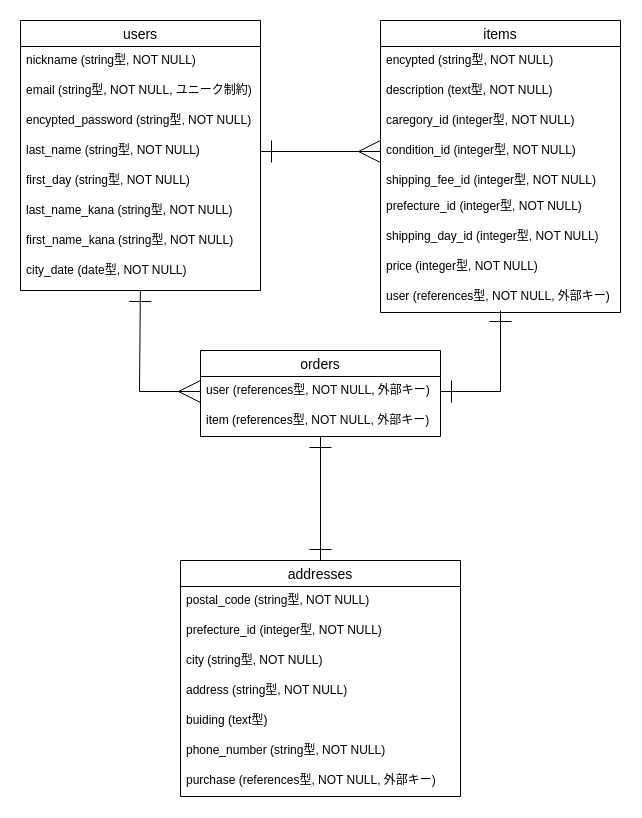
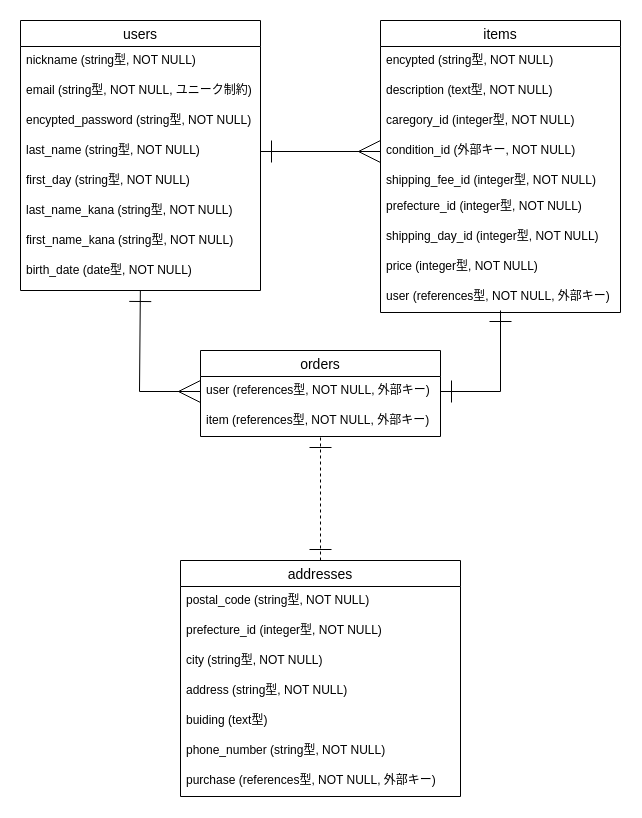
node "condition_id (integer型, NOT NULL)": label "condition_id (integer型, NOT NULL)" -> "condition_id (外部キー, NOT NULL)"
node "city_date (date型, NOT NULL)": label "city_date (date型, NOT NULL)" -> "birth_date (date型, NOT NULL)"
edge "item (references型, NOT NULL, 外部キー)" -- "addresses": style solid -> dashed
